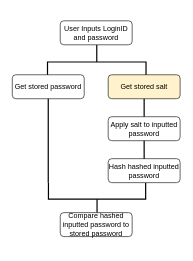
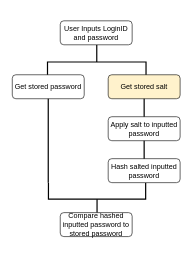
node "Hash hashed inputted password": label "Hash hashed inputted password" -> "Hash salted inputted password"
